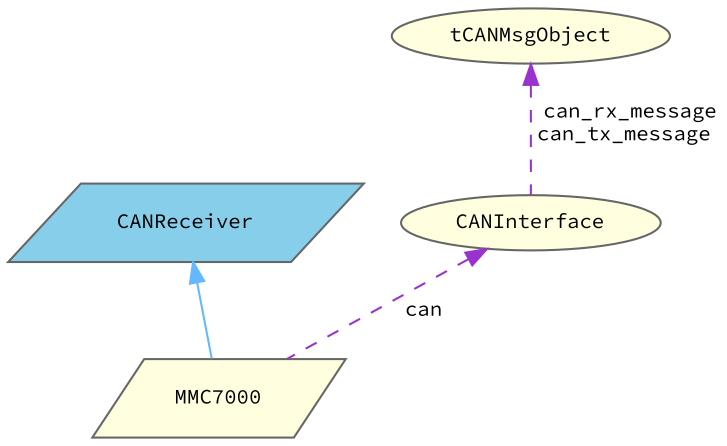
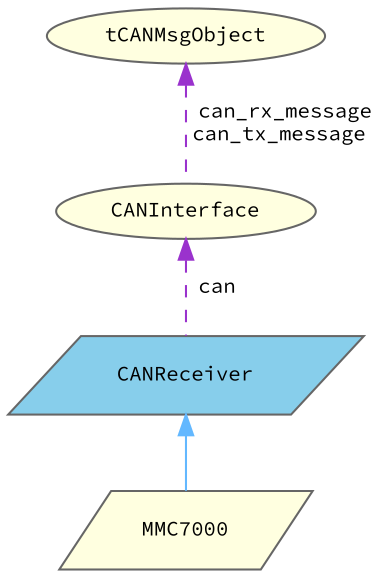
edge "MMC7000" -> "CANInterface": now "CANReceiver" -> "CANInterface"
